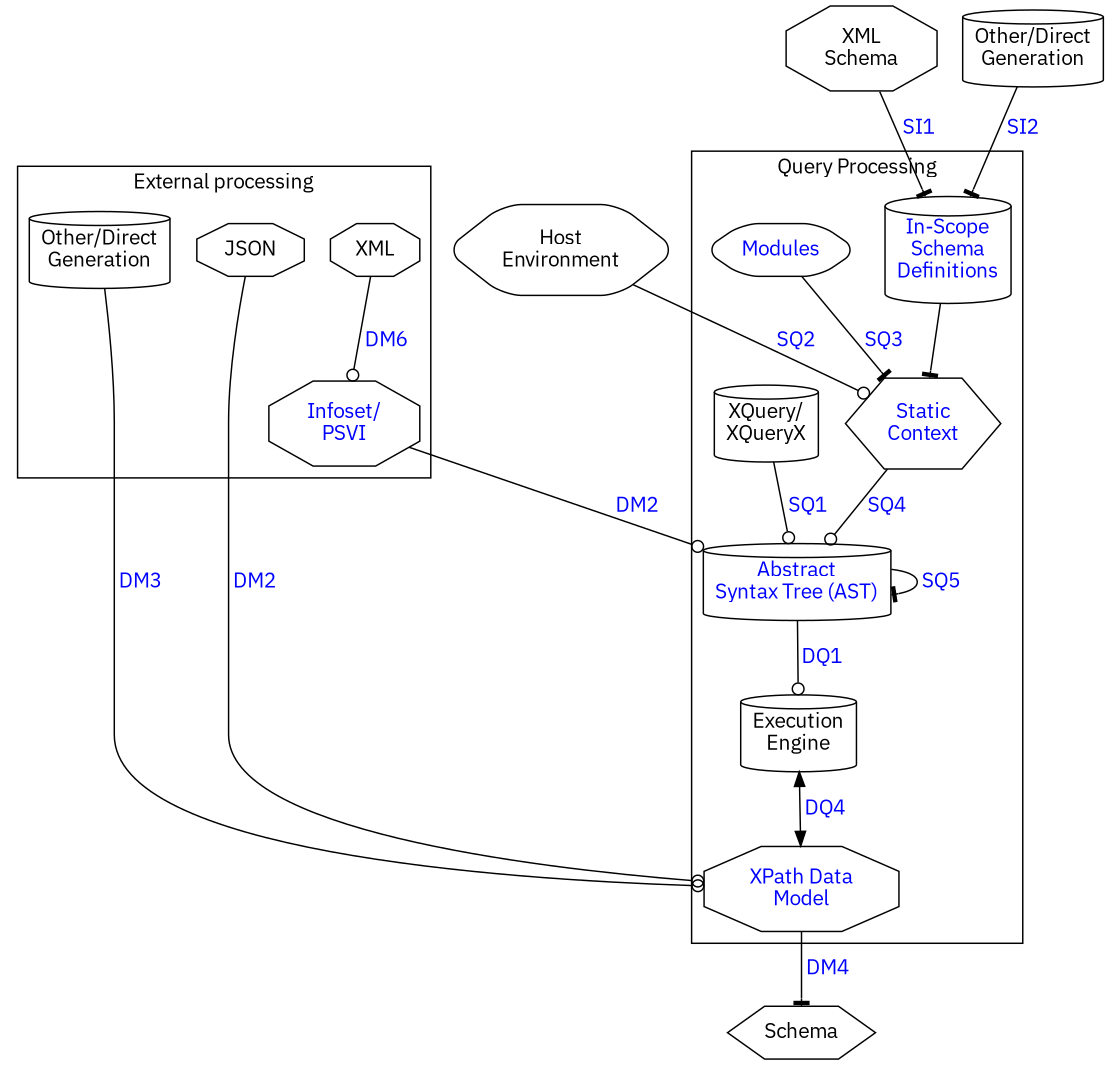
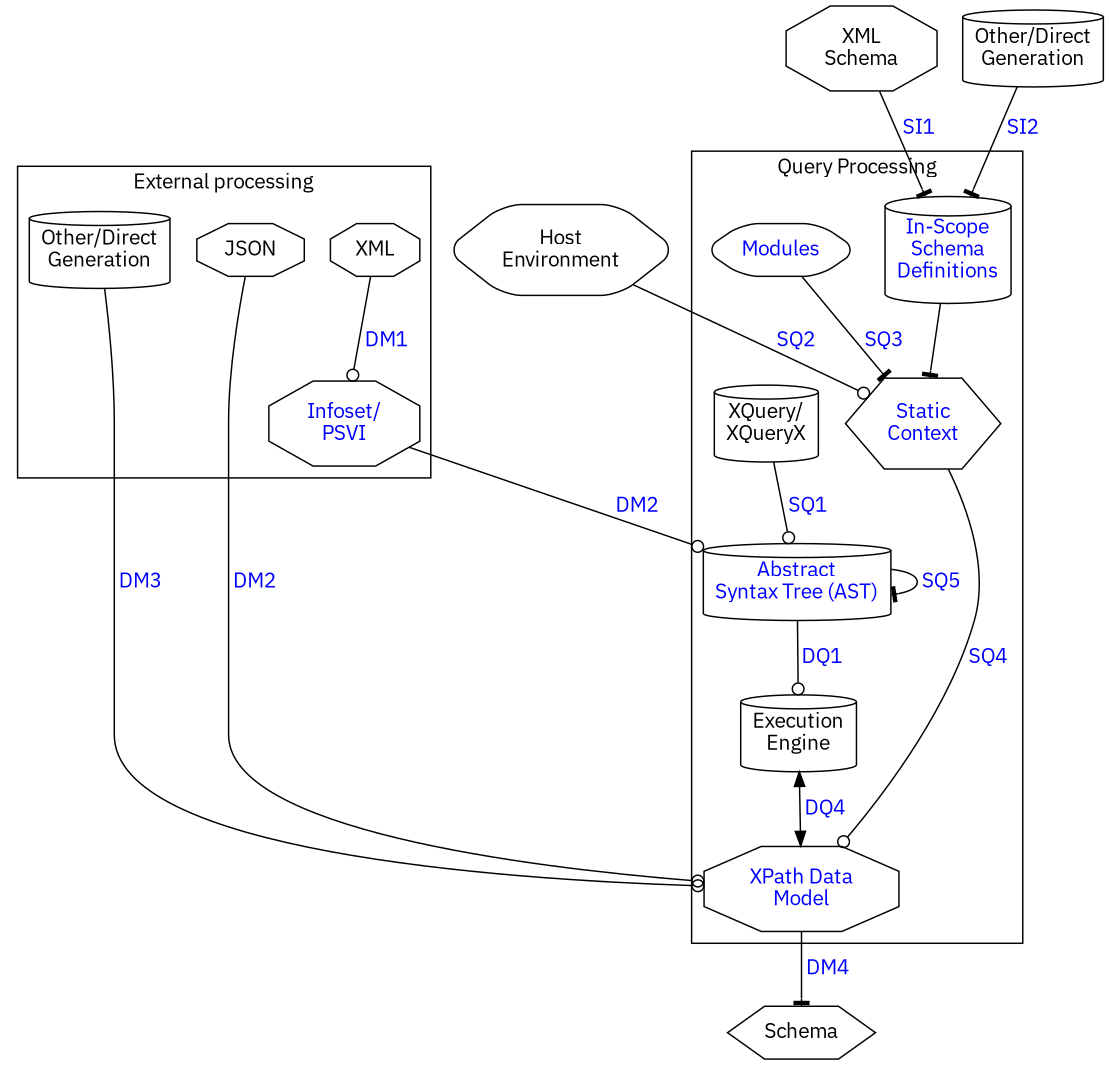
edge "XML" -> "Infoset/ PSVI": label " DM6" -> " DM1"
edge "Static Context" -> "Abstract Syntax Tree (AST)": now "Static Context" -> "XPath Data Model"
